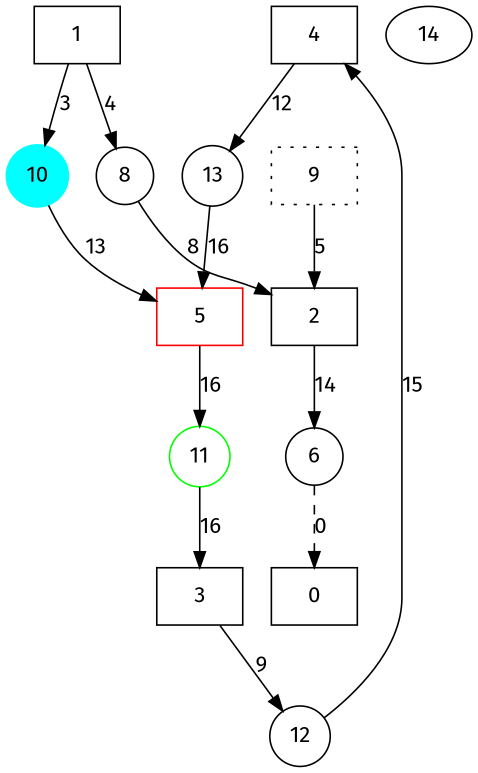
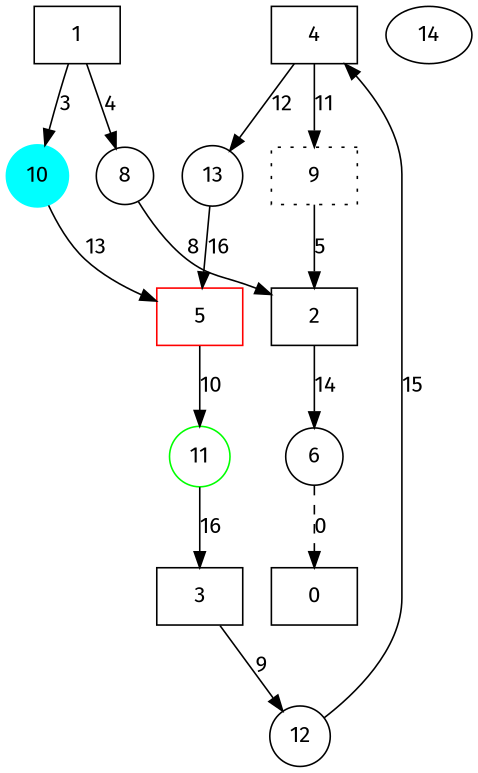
edge "4" -> "9": added, label "11"
edge "5" -> "11": label "16" -> "10"
